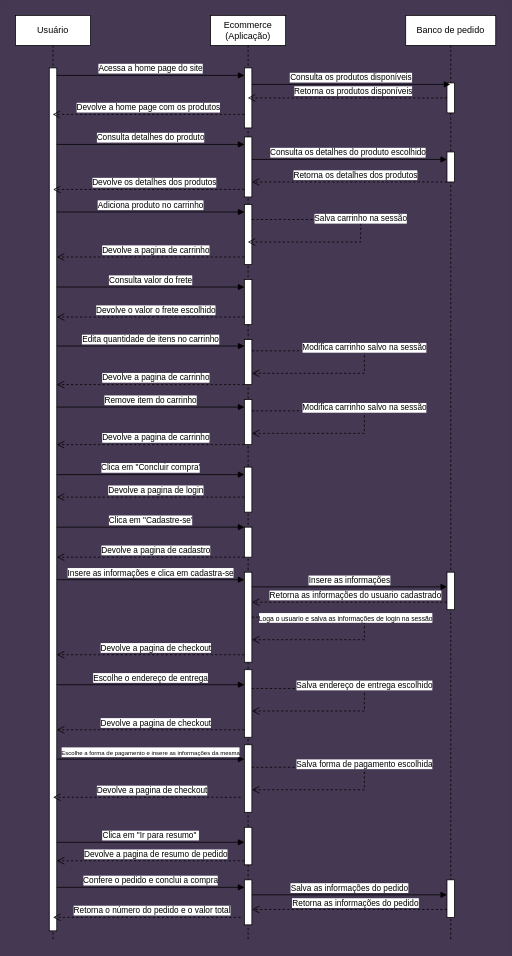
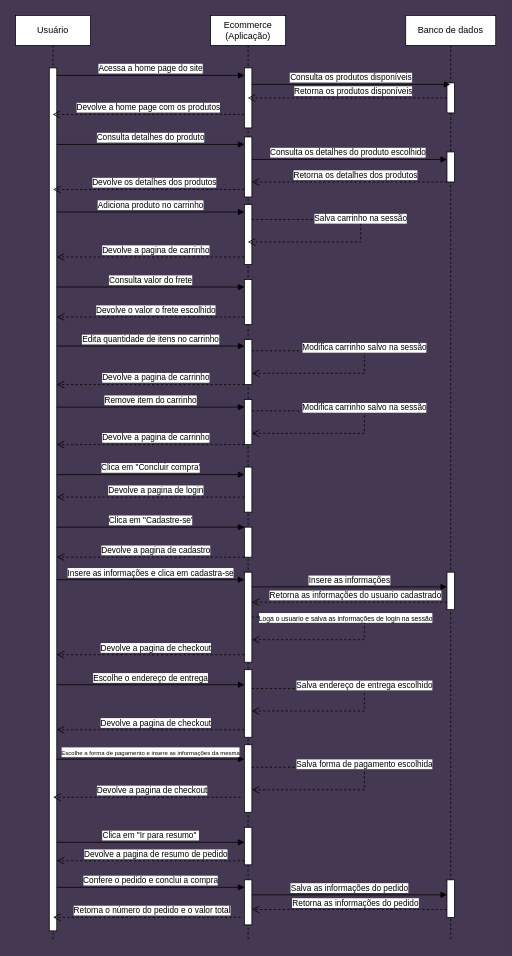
node "Banco de pedido": label "Banco de pedido" -> "Banco de dados"
